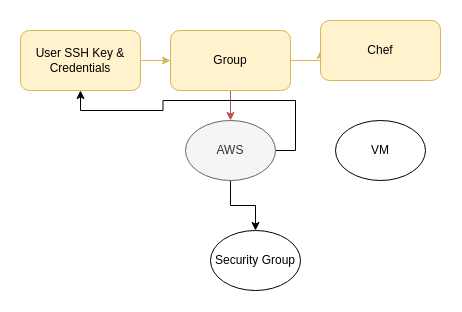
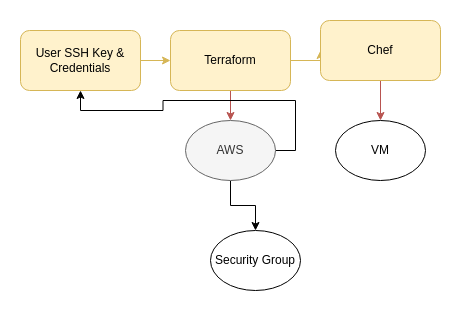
node "Group": label "Group" -> "Terraform"
edge "Chef" -> "VM": added
